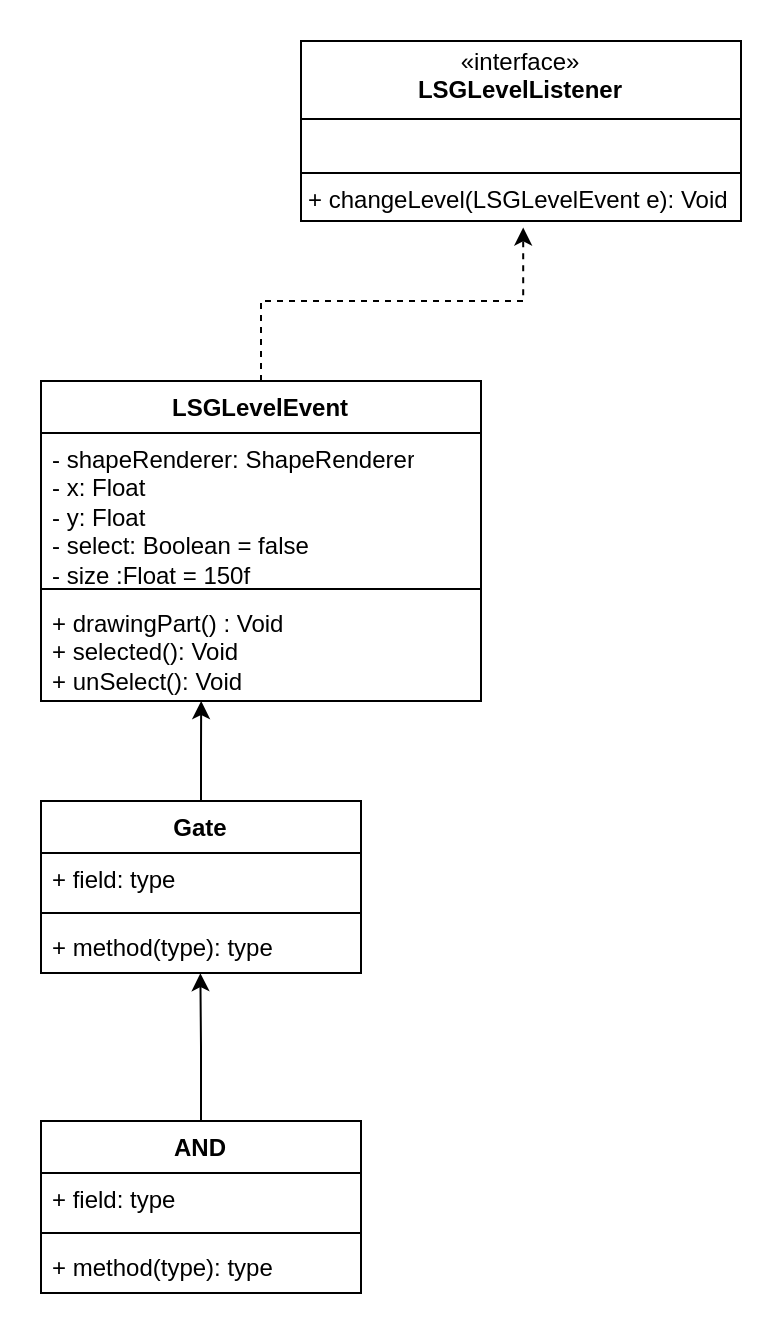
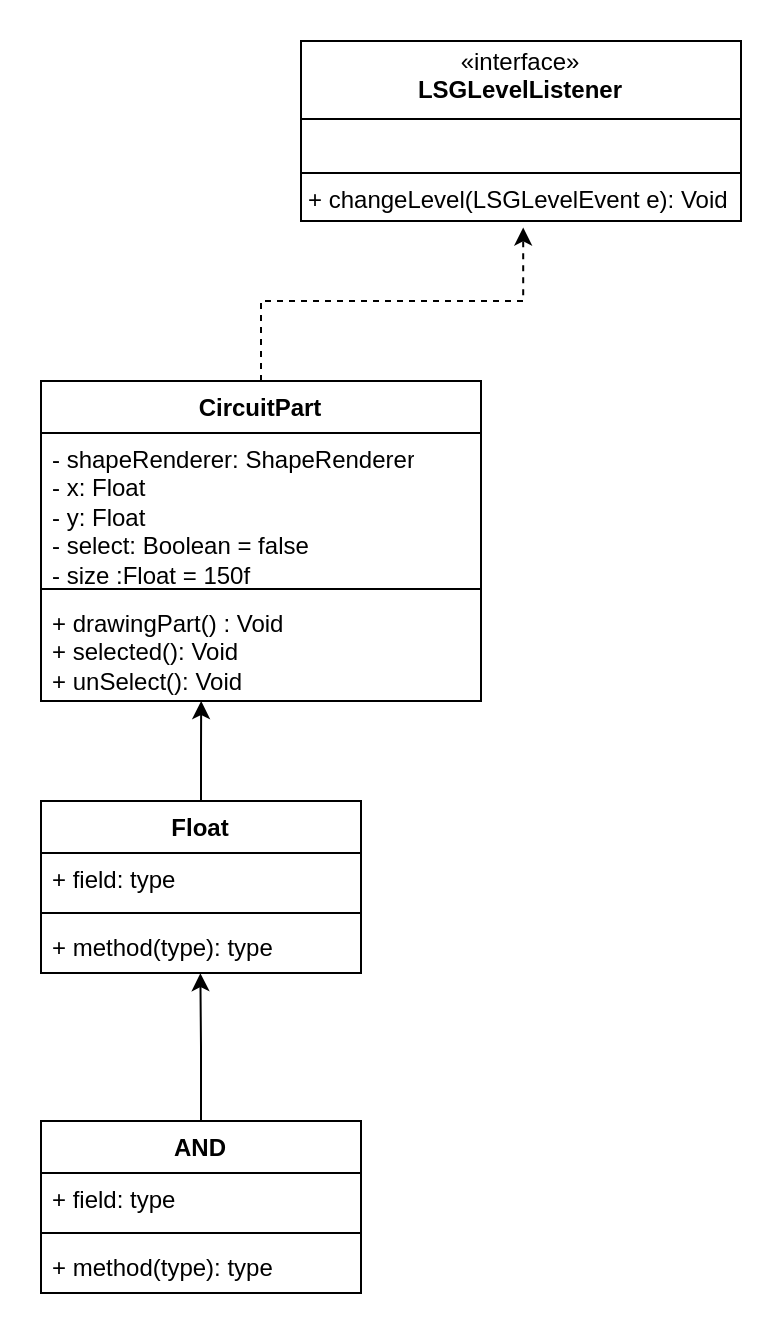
node "LSGLevelEvent": label "LSGLevelEvent" -> "CircuitPart"
node "Gate": label "Gate" -> "Float"
